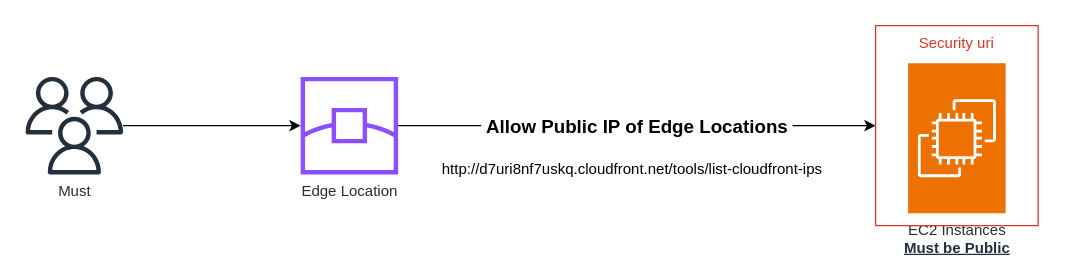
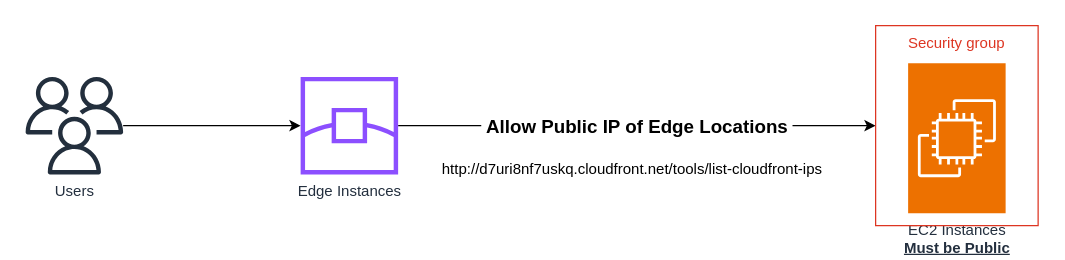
node "Security uri": label "Security uri" -> "Security group"
node "Must": label "Must" -> "Users"
node "Edge Location": label "Edge Location" -> "Edge Instances"
